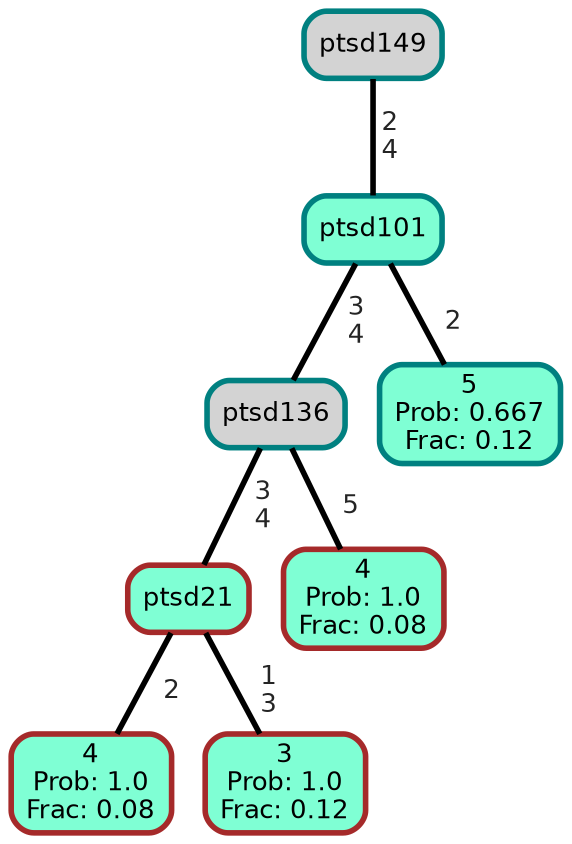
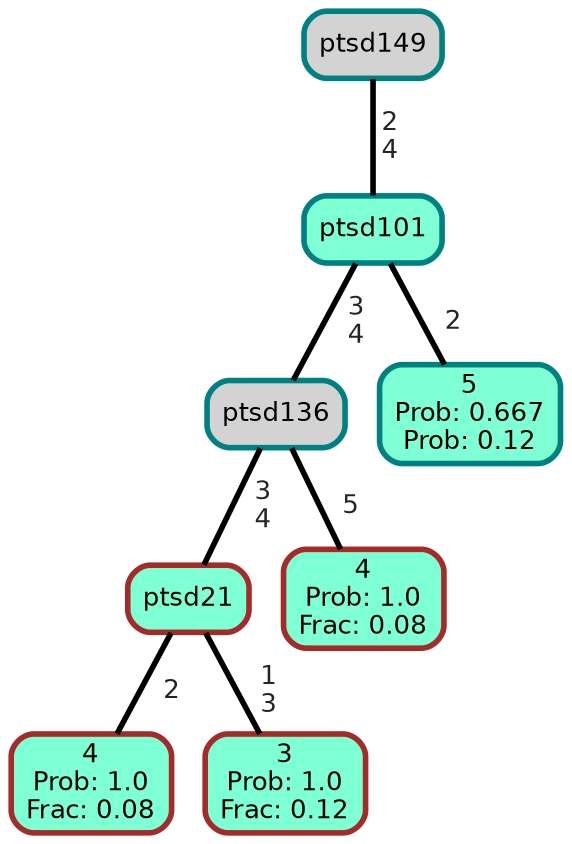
node "5 Prob: 0.667 Frac: 0.12": label "5 Prob: 0.667 Frac: 0.12" -> "5 Prob: 0.667 Prob: 0.12"
